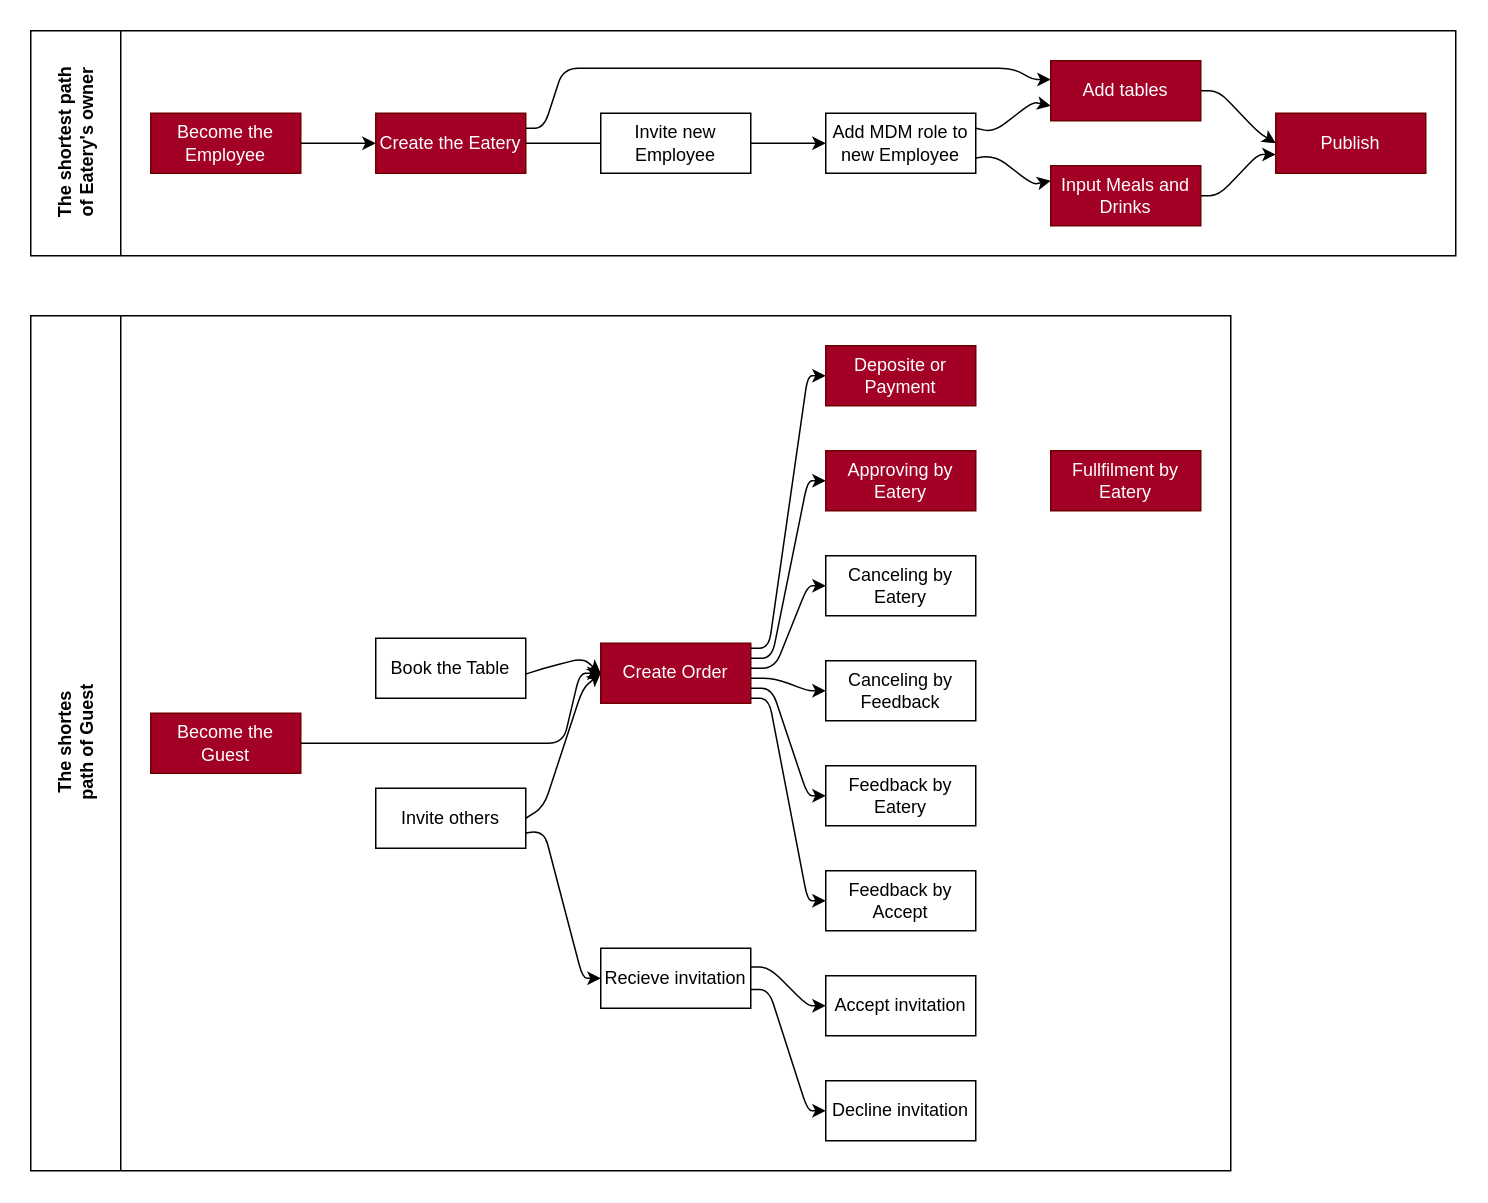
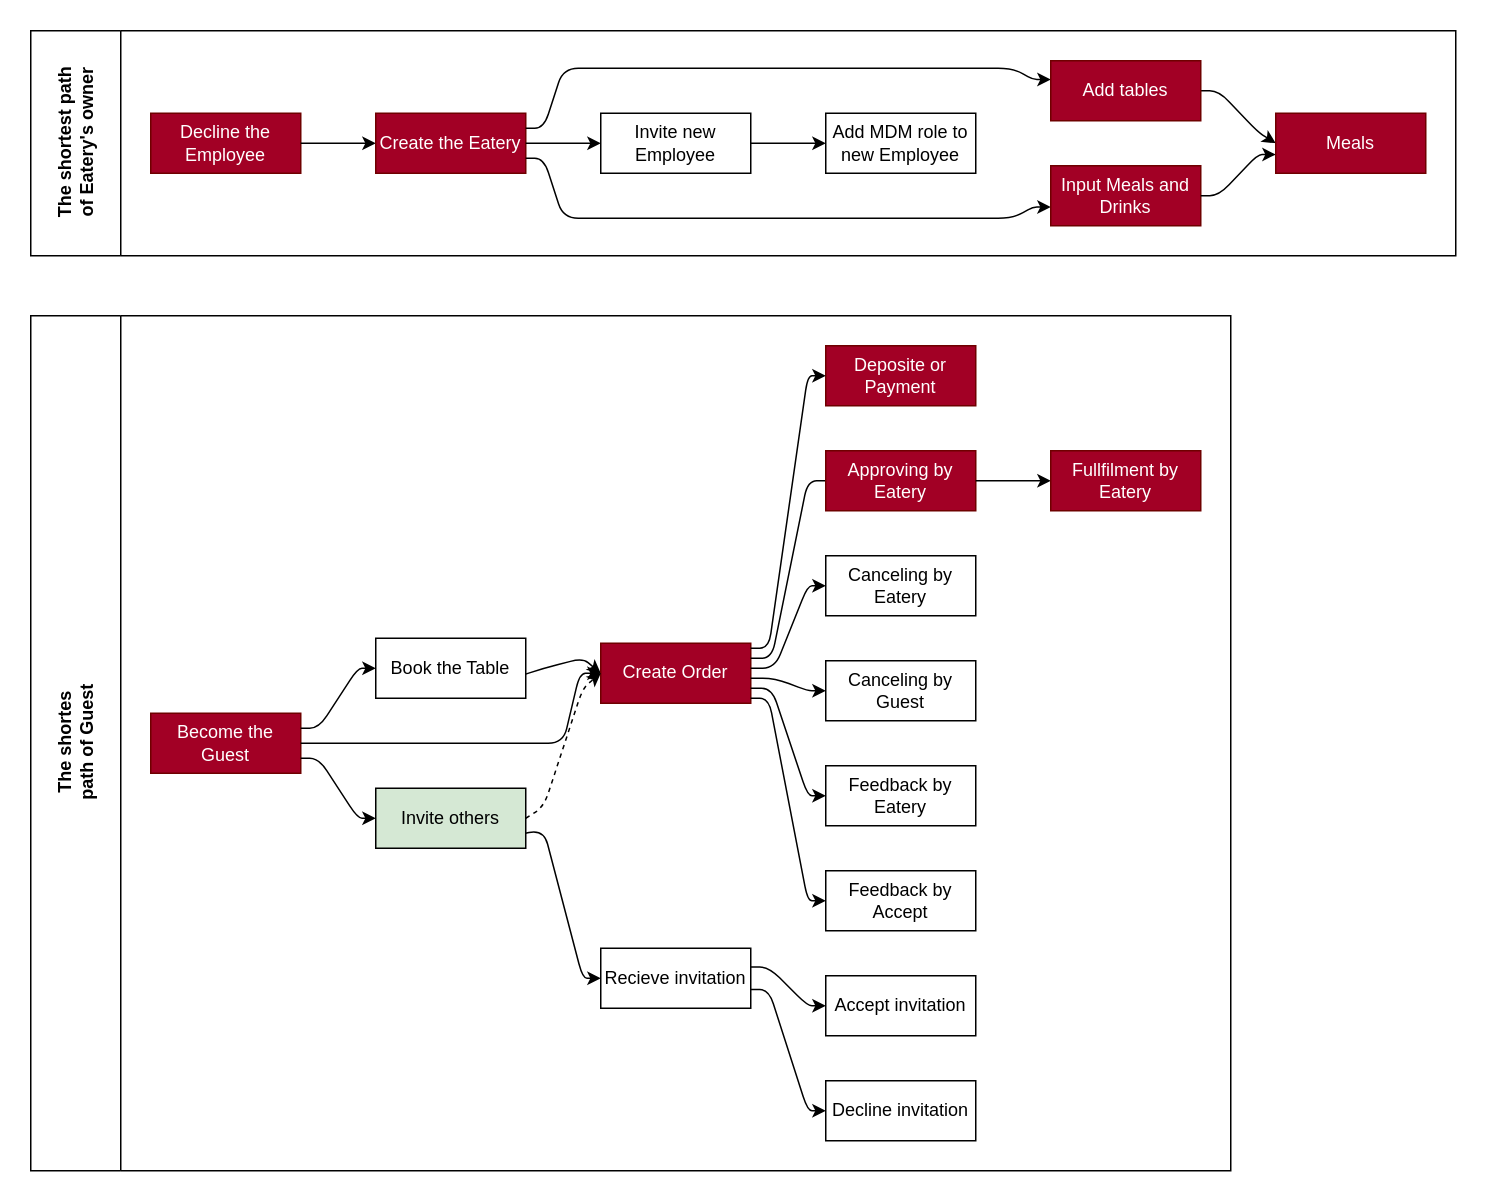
edge "Add MDM role to new Employee" -> "Add tables": removed
node "Become the Employee": label "Become the Employee" -> "Decline the Employee"
edge "Create the Eatery" -- "Invite new Employee": arrowhead none -> classic
node "Publish": label "Publish" -> "Meals"
edge "Add MDM role to new Employee" -> "Input Meals and Drinks": removed
edge "Create the Eatery" -> "Input Meals and Drinks": added
edge "Create Order" -> "Approving by Eatery": arrowhead classic -> none
edge "Approving by Eatery" -> "Fullfilment by Eatery": added
node "Canceling by Feedback": label "Canceling by Feedback" -> "Canceling by Guest"
edge "Become the Guest" -> "Book the Table": added
edge "Invite others" -> "Create Order": style solid -> dashed
edge "Become the Guest" -> "Invite others": added
node "Invite others": fillcolor #ffffff -> #d5e8d4
